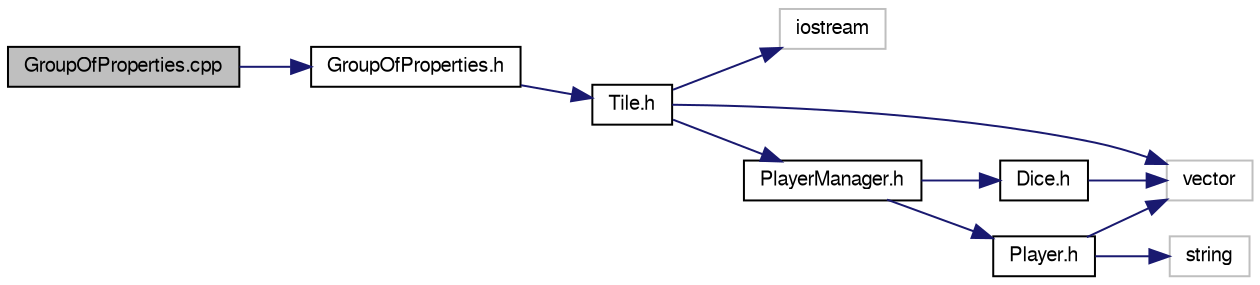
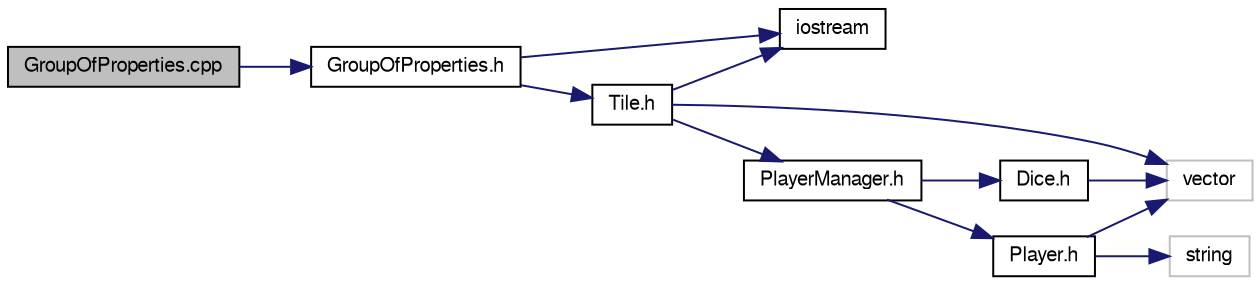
node "iostream": color grey75 -> black
edge "GroupOfProperties.h" -> "iostream": added
